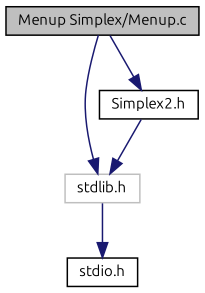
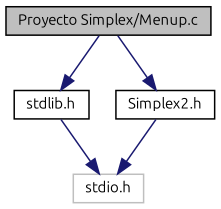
node "Menup Simplex/Menup.c": label "Menup Simplex/Menup.c" -> "Proyecto Simplex/Menup.c"
edge "Simplex2.h" -> "stdlib.h": now "Simplex2.h" -> "stdio.h"
node "stdlib.h": color grey75 -> black
node "stdio.h": color black -> grey75
